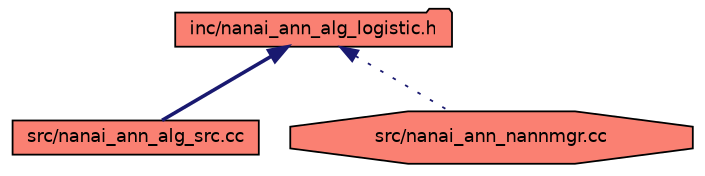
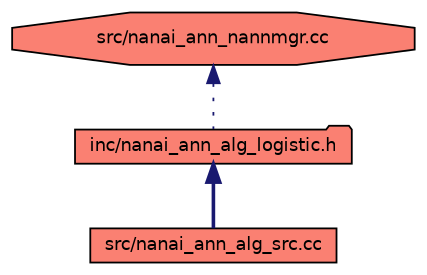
edge "src/nanai_ann_nannmgr.cc" -> "inc/nanai_ann_alg_logistic.h": reversed
